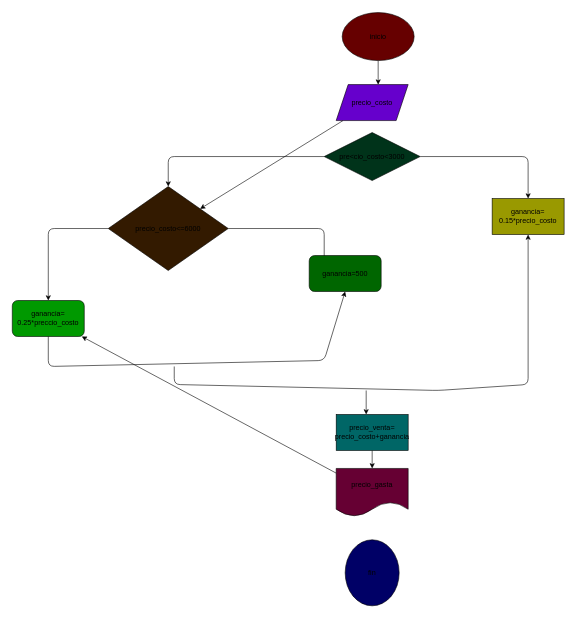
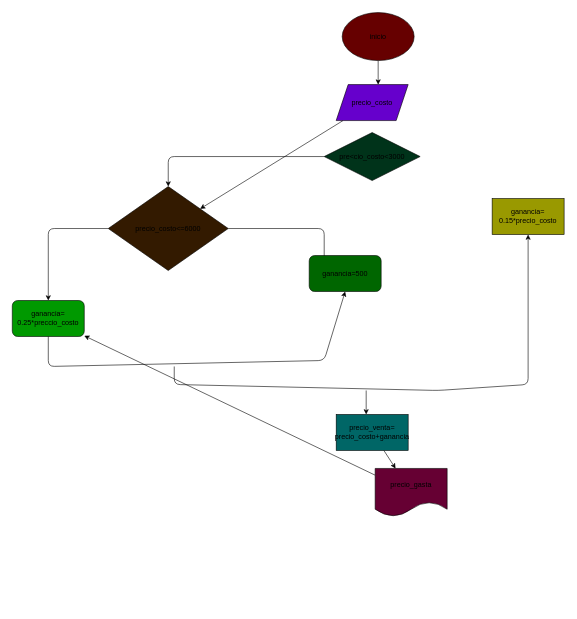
edge "pre<cio_costo<3000" -> "ganancia= 0.15*precio_costo": removed
node "precio_gasta": moved (372, 492) -> (411, 492)
node "fin": removed
